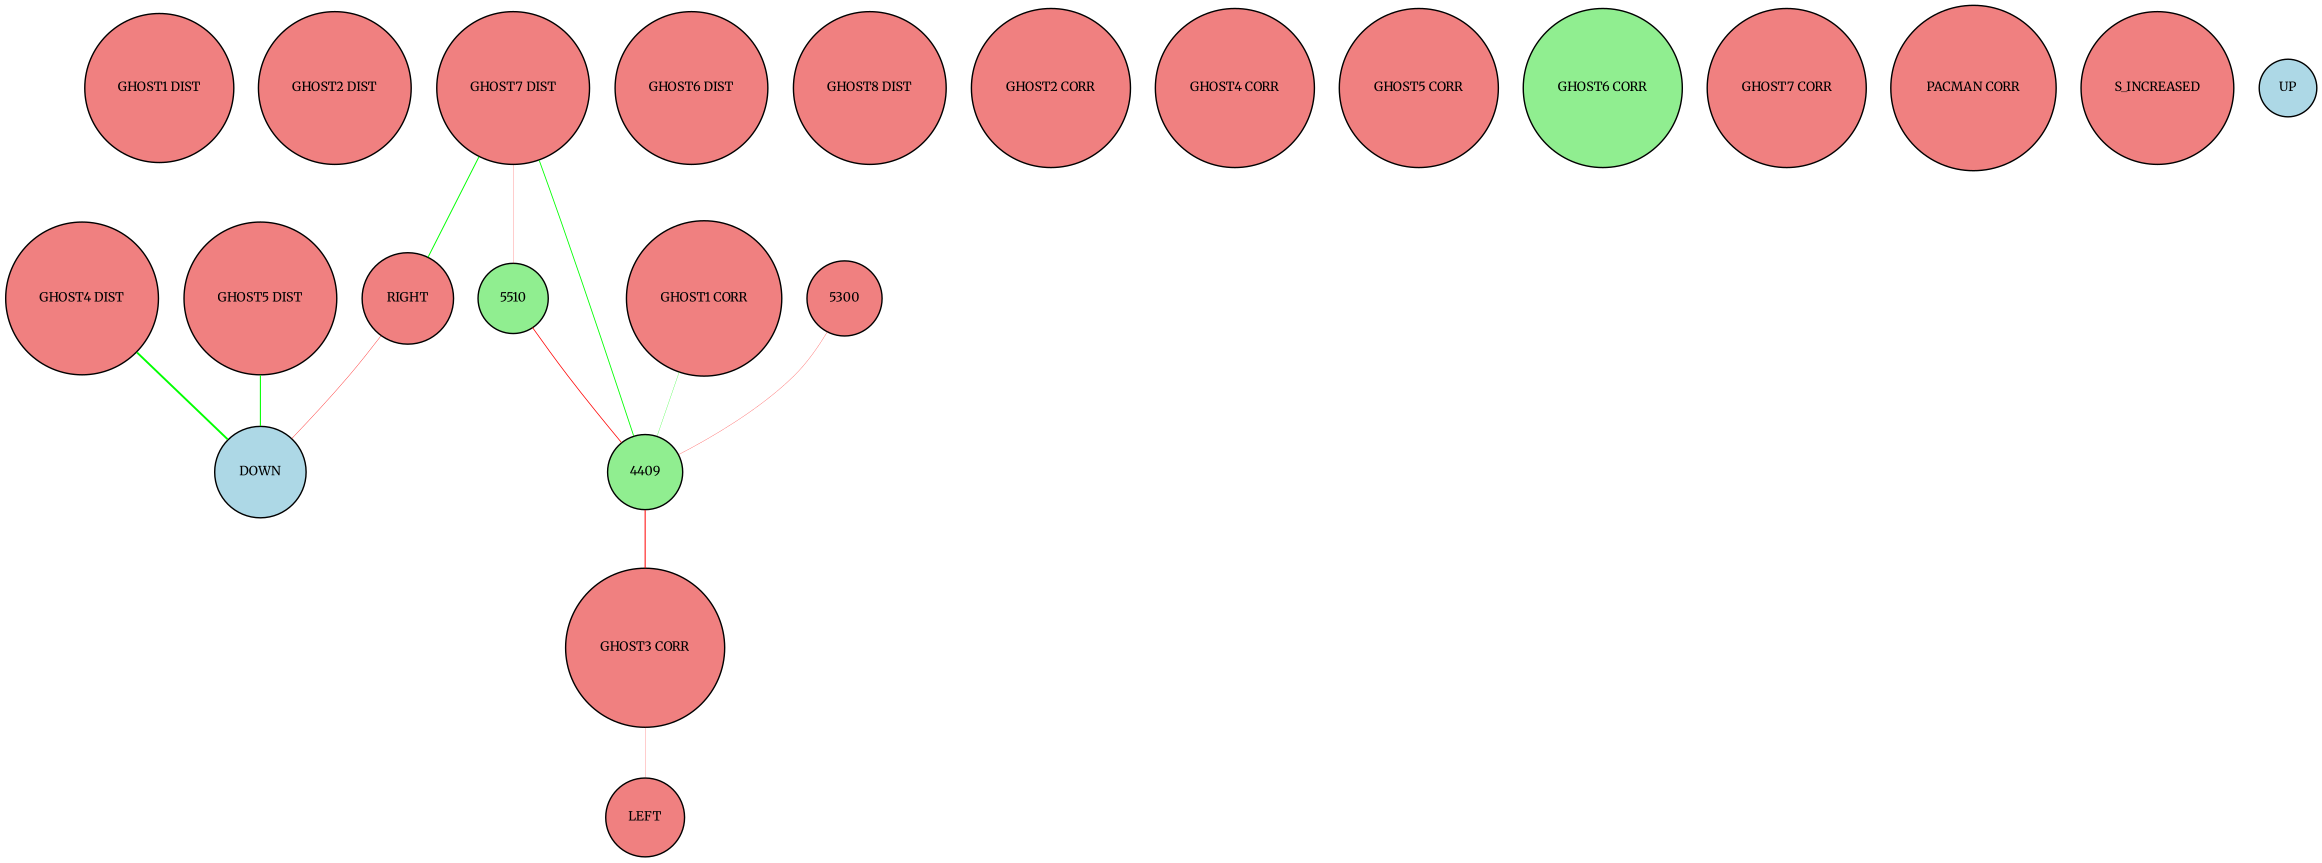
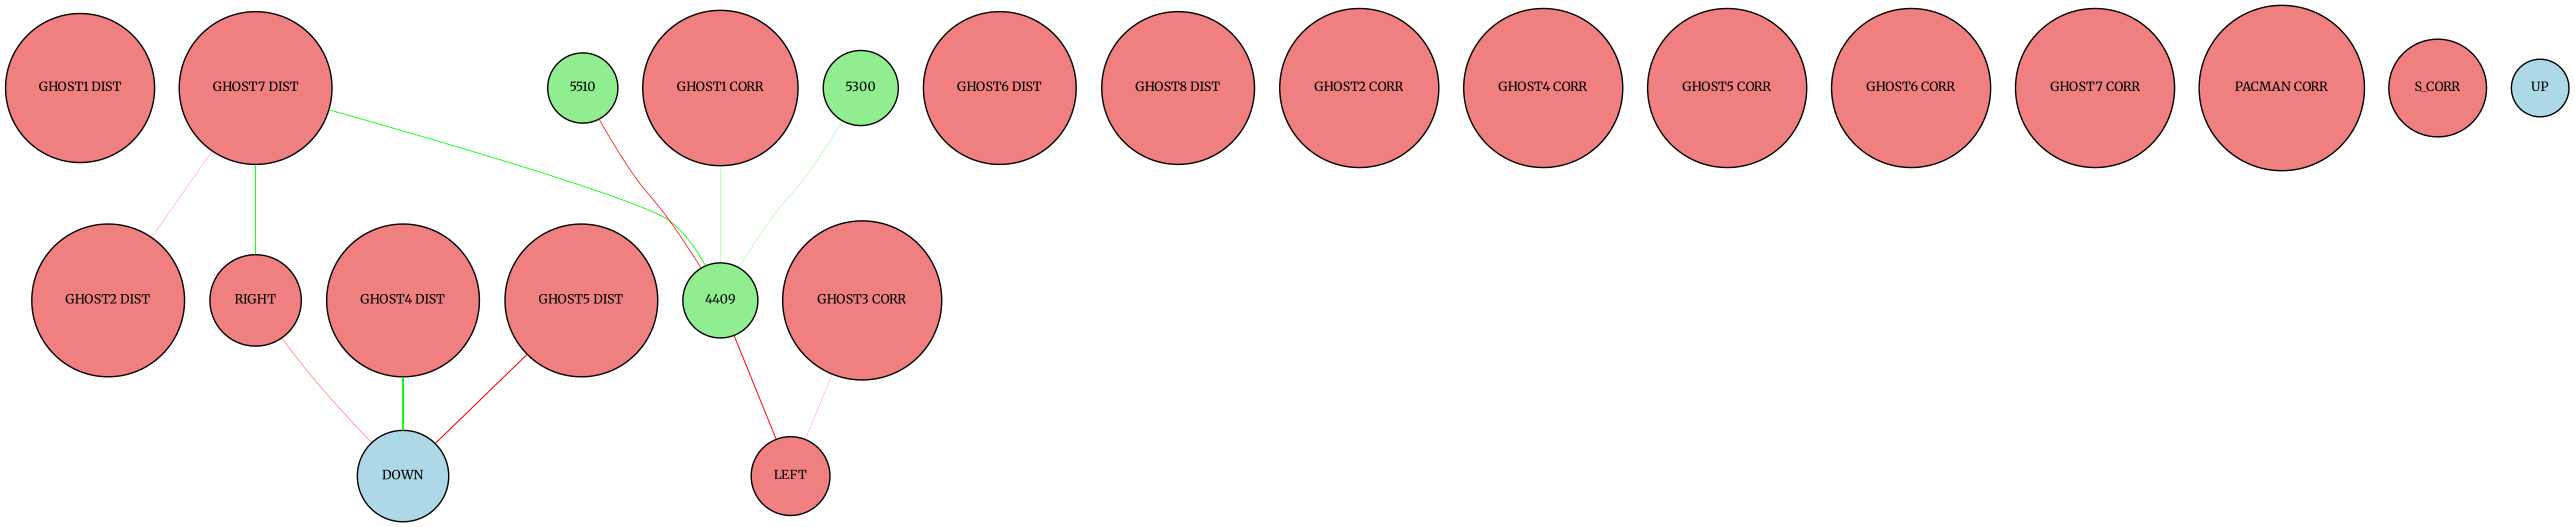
node "GHOST6 CORR": fillcolor lightgreen -> lightcoral
node "S_INCREASED": label "S_INCREASED" -> "S_CORR"
edge "GHOST7 DIST" -- "5510": now "GHOST7 DIST" -- "GHOST2 DIST"
node "5300": fillcolor lightcoral -> lightgreen
edge "GHOST5 DIST" -- "DOWN": color green -> red
edge "5300" -- "4409": color red -> green
edge "4409" -- "GHOST3 CORR": now "4409" -- "LEFT"
